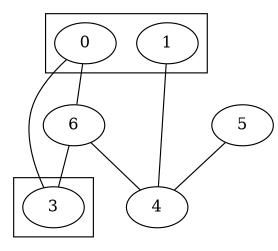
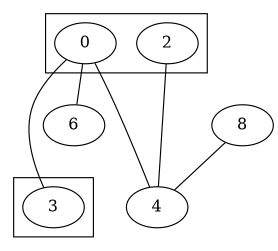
node "1": label "1" -> "2"
node "5": label "5" -> "8"
edge "6" -- "3": removed
edge "6" -- "4": now "0" -- "4"
